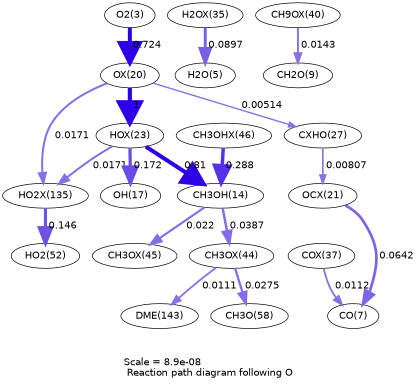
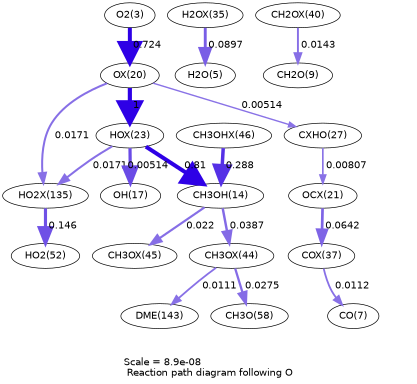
node "CH9OX(40)": label "CH9OX(40)" -> "CH2OX(40)"
edge "HOX(23)" -> "OH(17)": label " 0.172" -> " 0.00514"
edge "OCX(21)" -> "CO(7)": now "OCX(21)" -> "COX(37)"
